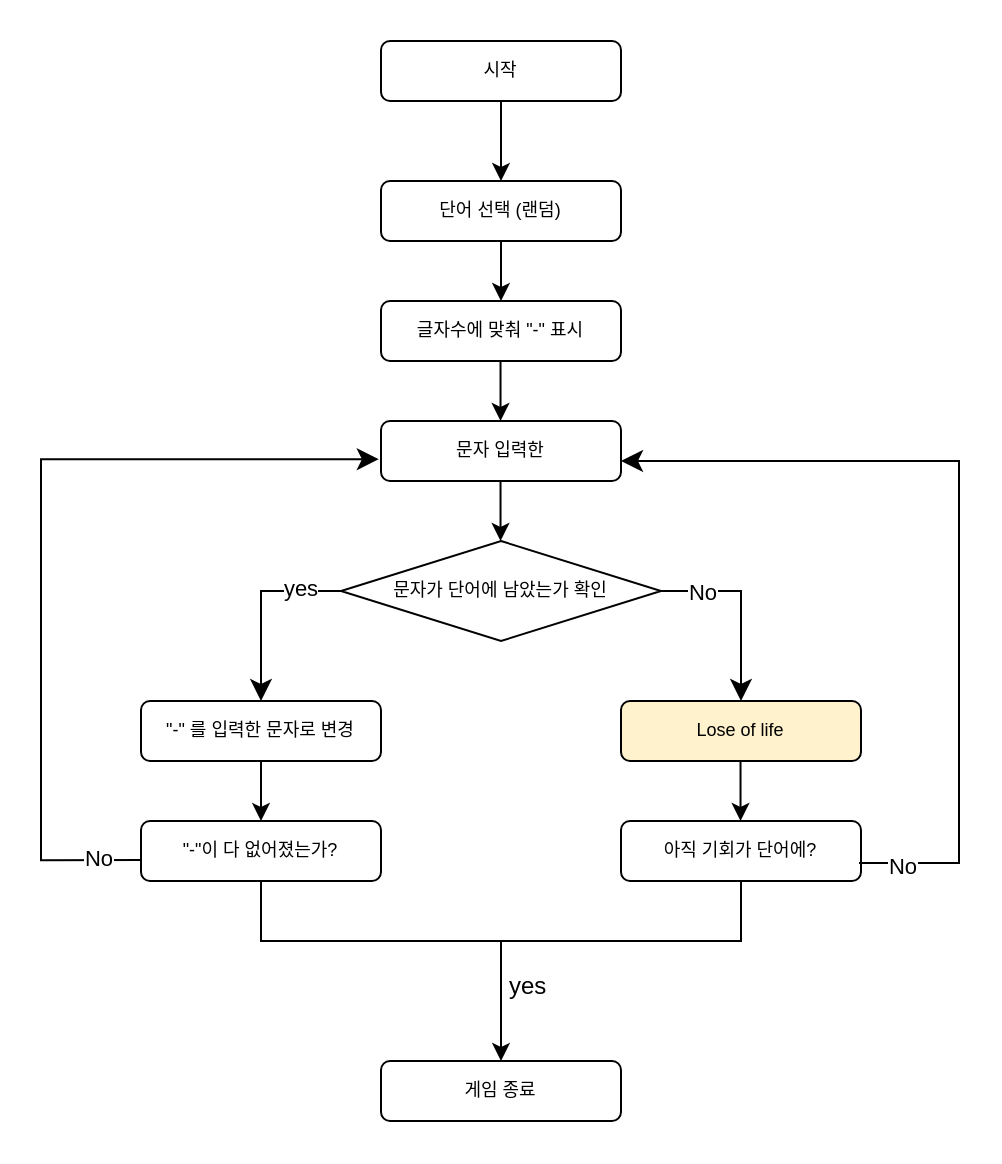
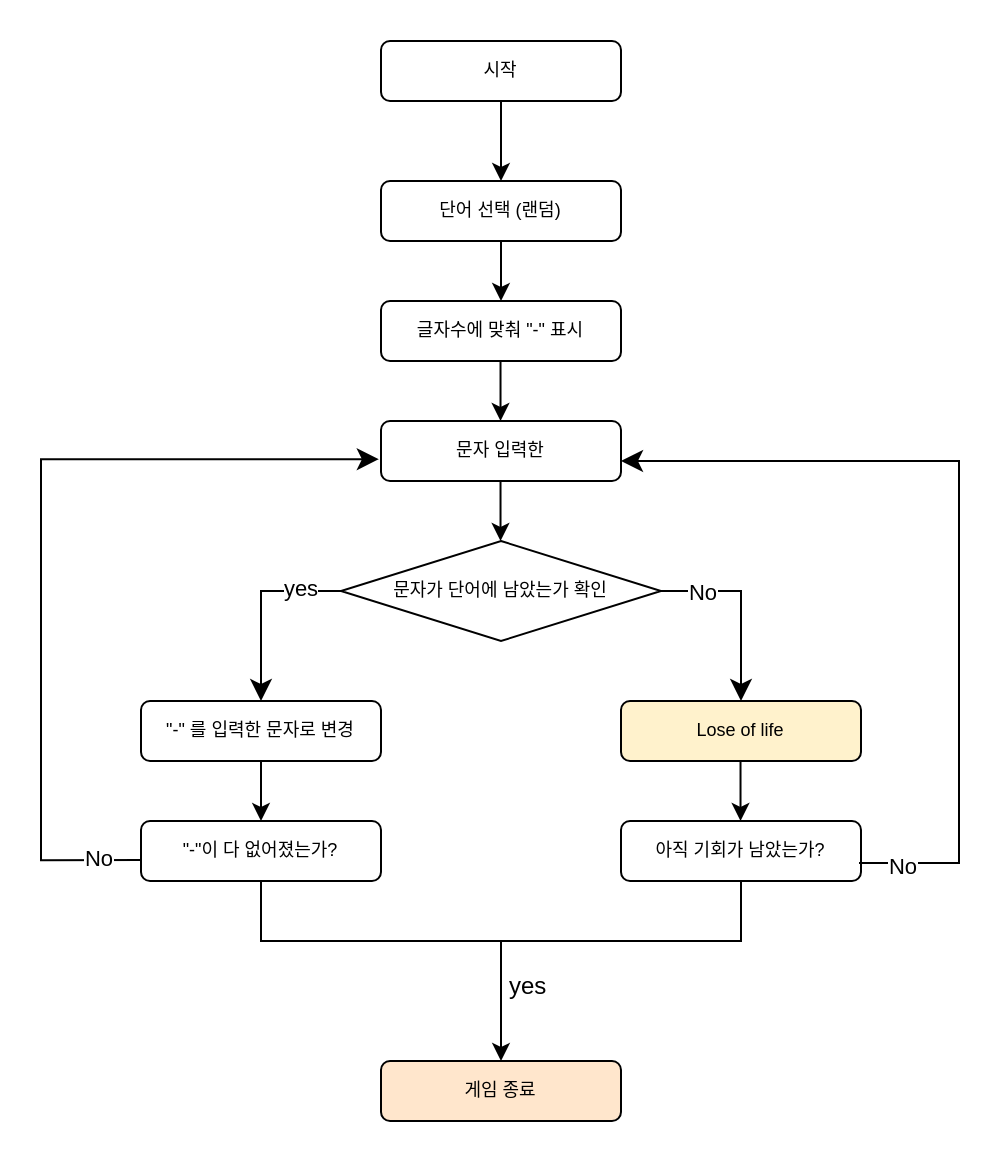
node "아직 기회가 단어에?": label "아직 기회가 단어에?" -> "아직 기회가 남았는가?"
node "게임 종료": fillcolor #ffffff -> #ffe6cc
